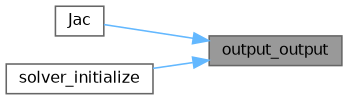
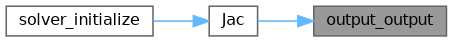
edge "solver_initialize" -> "output_output": now "solver_initialize" -> "Jac"
